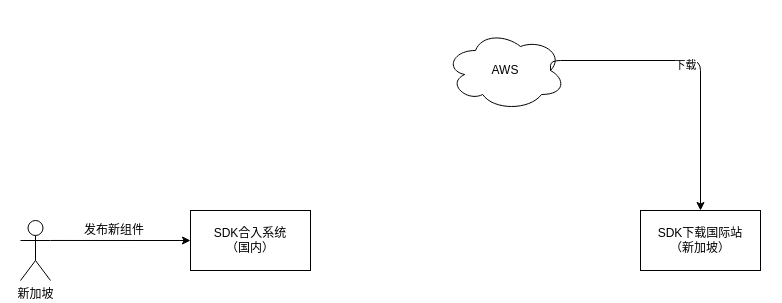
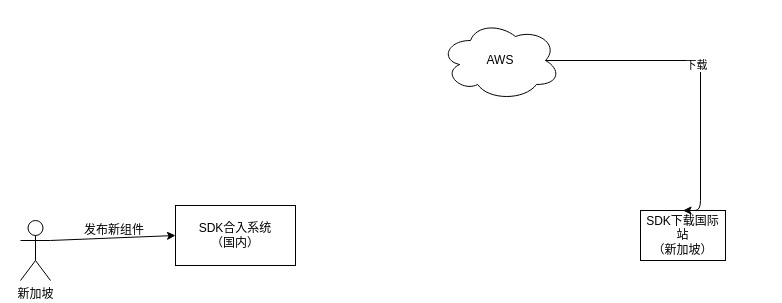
node "AWS": moved (506, 71) -> (501, 61)
node "SDK合入系统 （国内）": moved (251, 241) -> (236, 236)
node "SDK下载国际站 （新加坡）": size 120x60 -> 85x50
